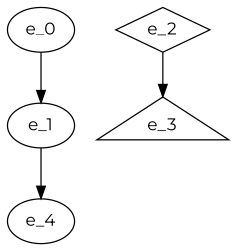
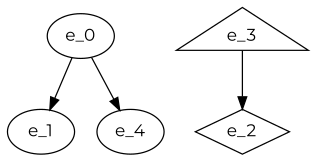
edge "e_2" -> "e_3": reversed
edge "e_1" -> "e_4": now "e_0" -> "e_4"
